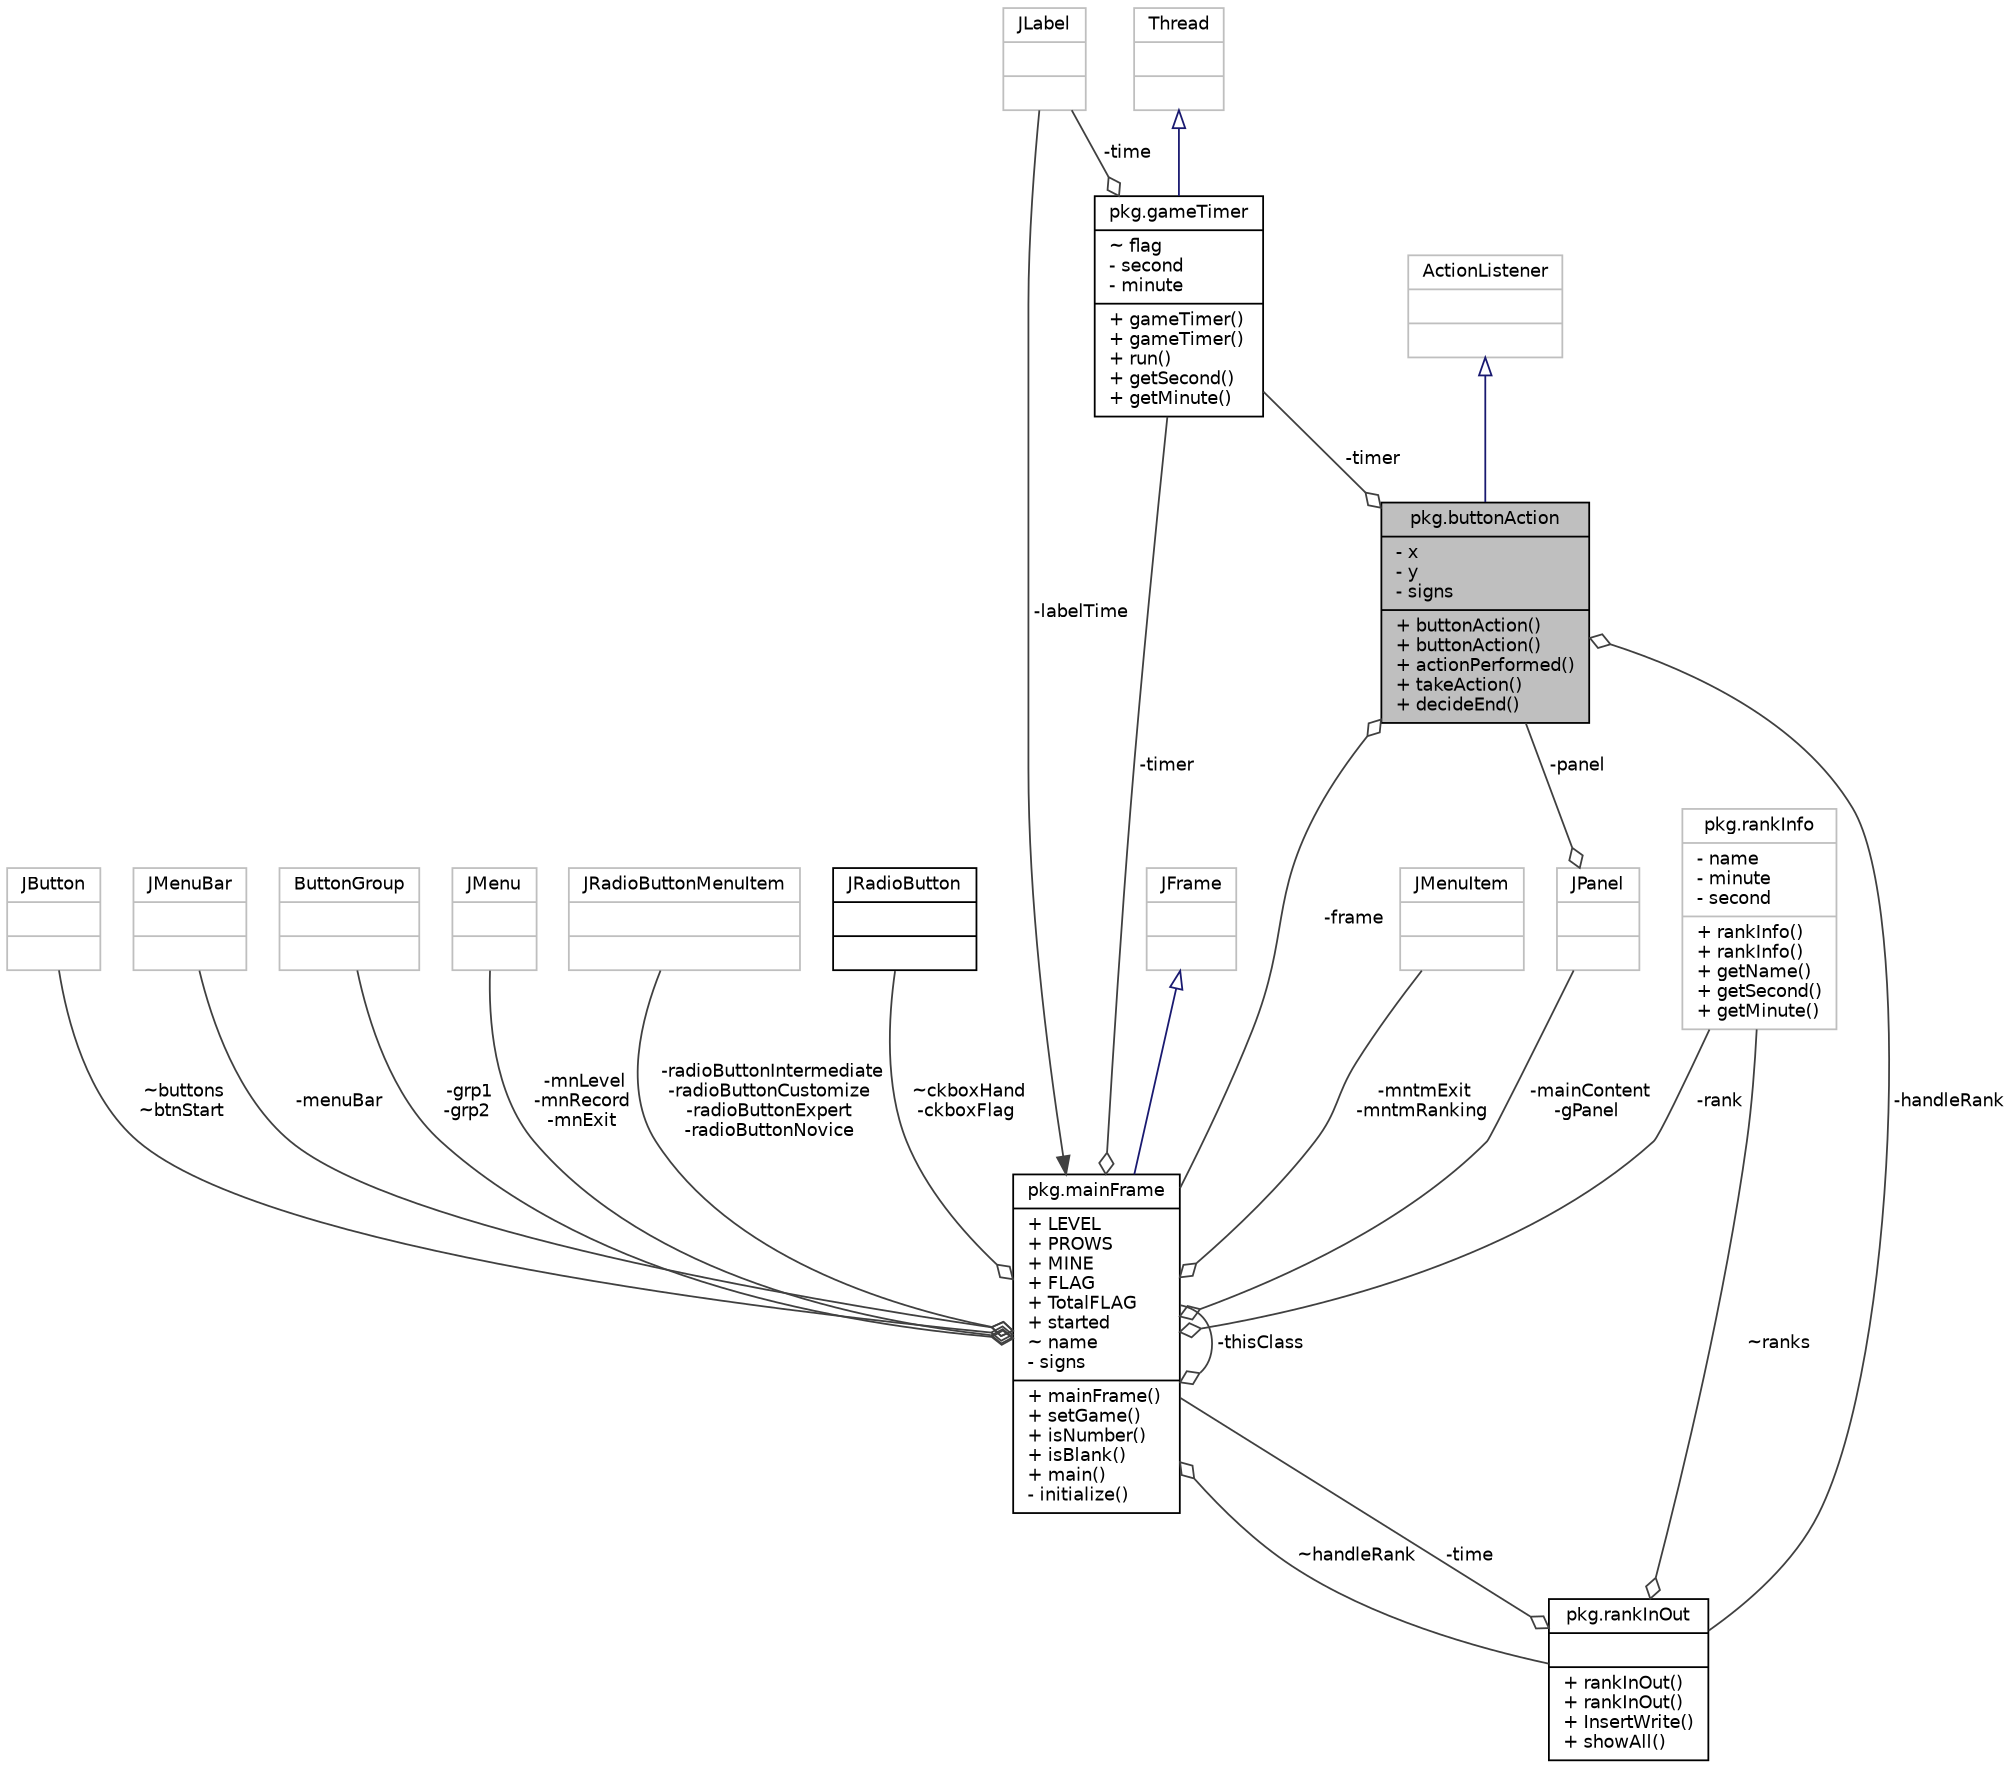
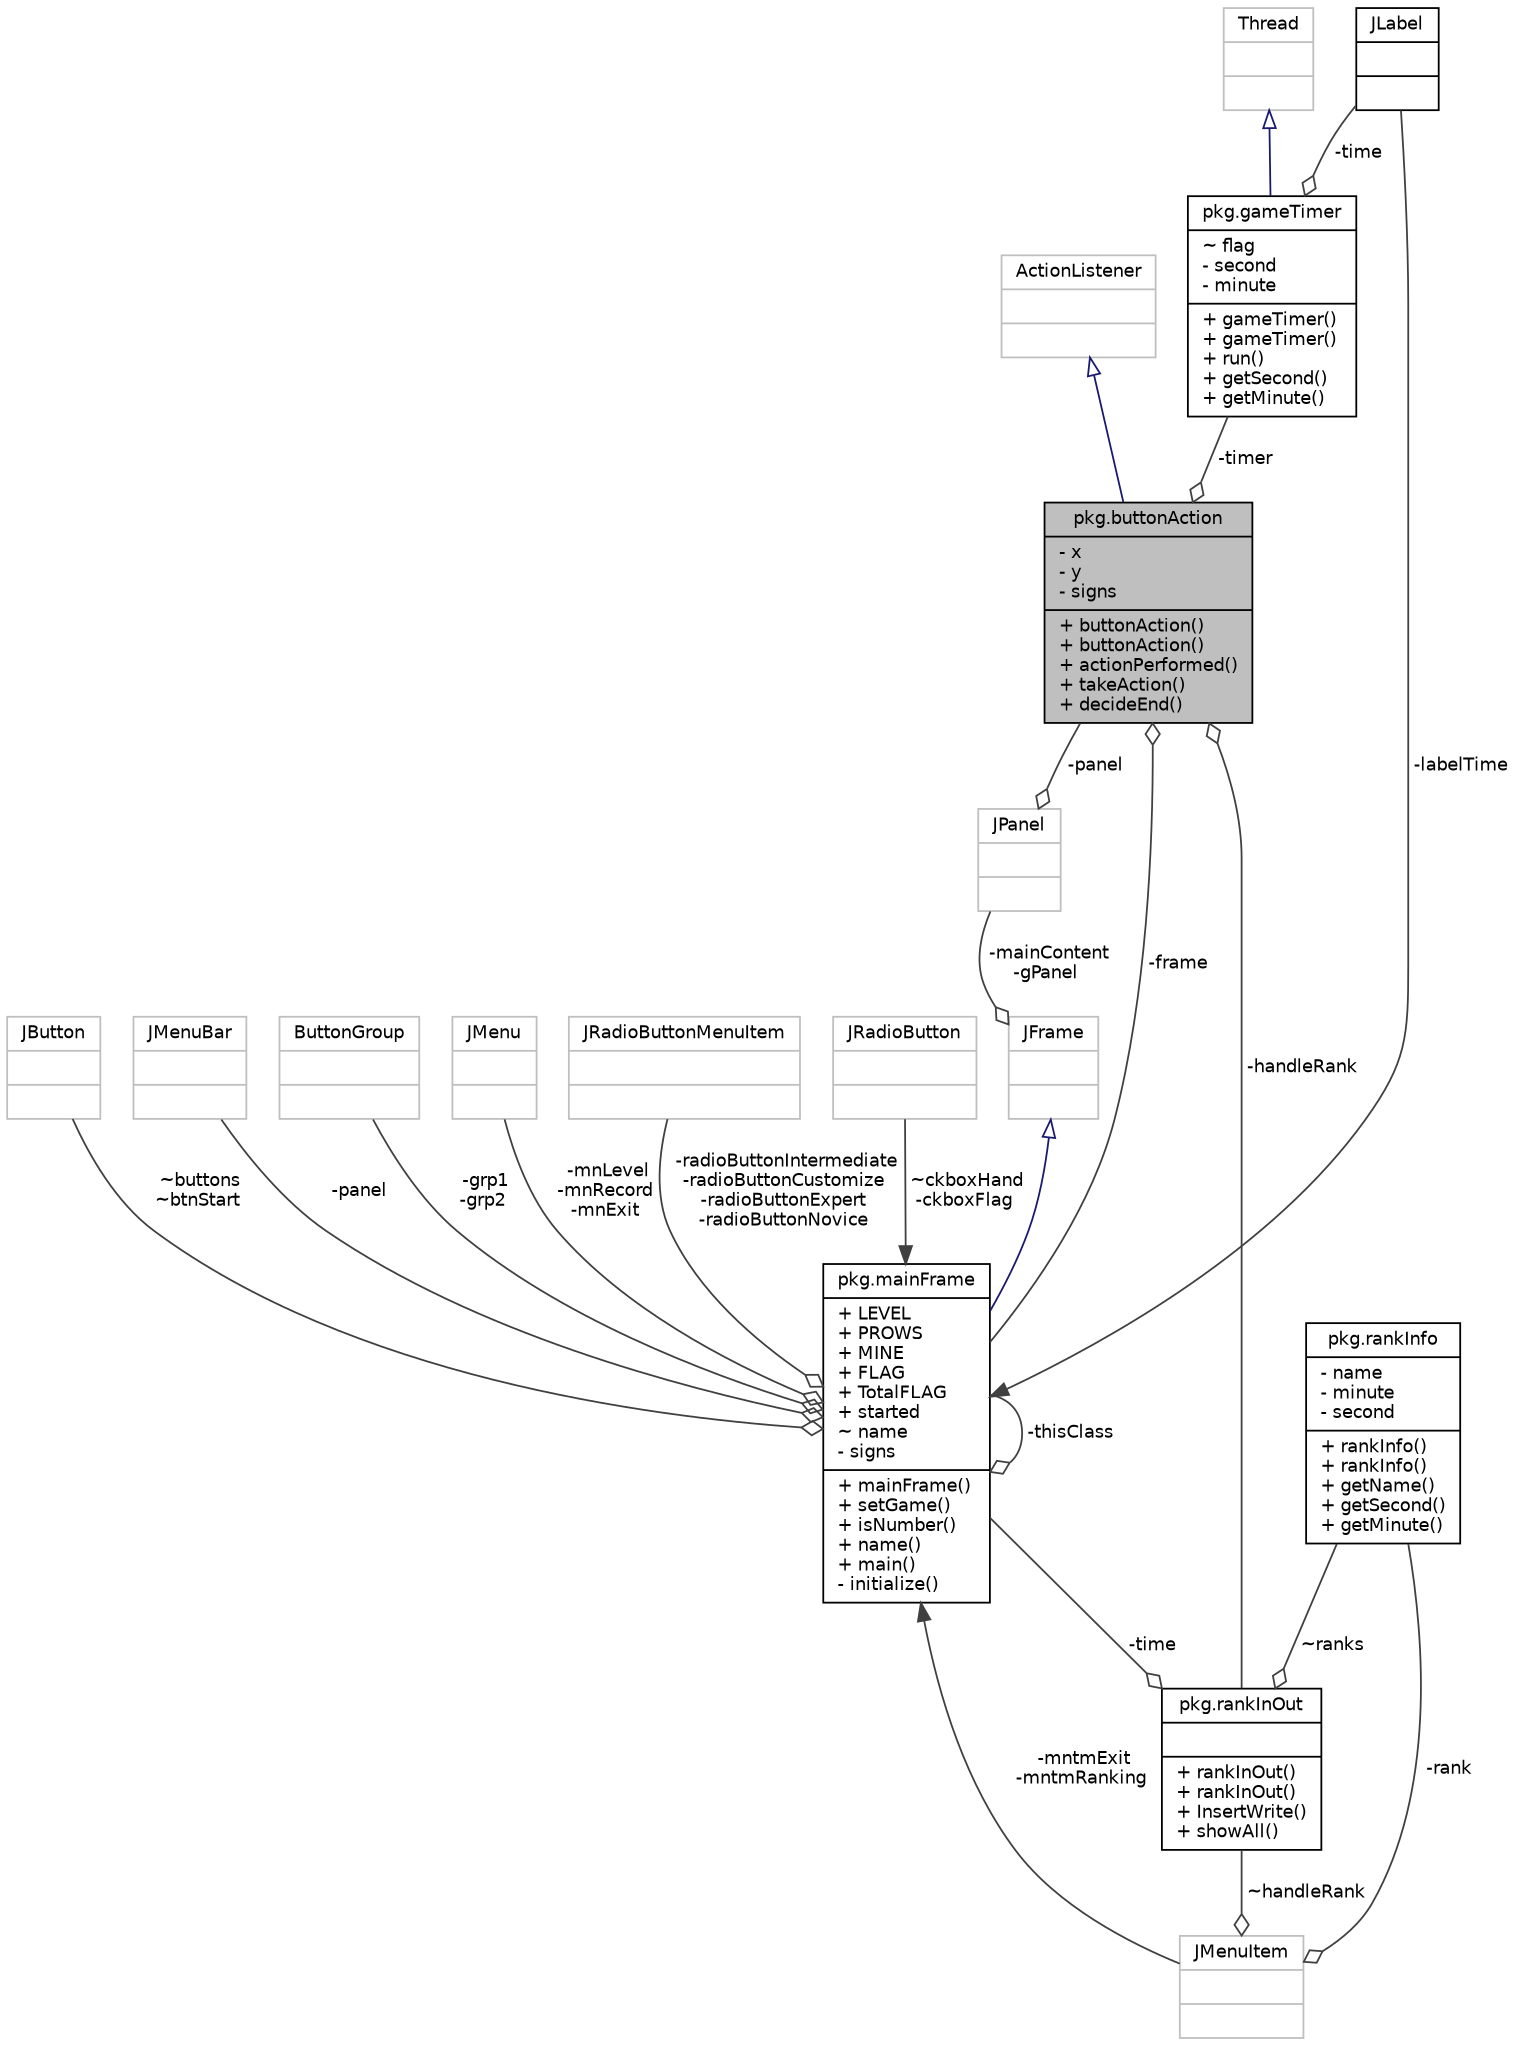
node "JLabel": color grey75 -> black
edge "pkg.gameTimer" -> "pkg.mainFrame": removed, label "-timer"
node "JRadioButton": color black -> grey75
node "pkg.rankInfo": color grey75 -> black
edge "JMenuBar" -> "pkg.mainFrame": label " -menuBar" -> " -panel"
edge "JMenuItem" -> "pkg.mainFrame": arrowhead odiamond -> normal
edge "JRadioButton" -> "pkg.mainFrame": arrowhead odiamond -> normal
edge "JPanel" -> "pkg.mainFrame": now "JPanel" -> "JFrame"
edge "pkg.rankInfo" -> "pkg.mainFrame": now "pkg.rankInfo" -> "JMenuItem"
node "pkg.mainFrame": text "+ isBlank()" -> "+ name()"
edge "pkg.rankInOut" -> "pkg.mainFrame": now "pkg.rankInOut" -> "JMenuItem"
